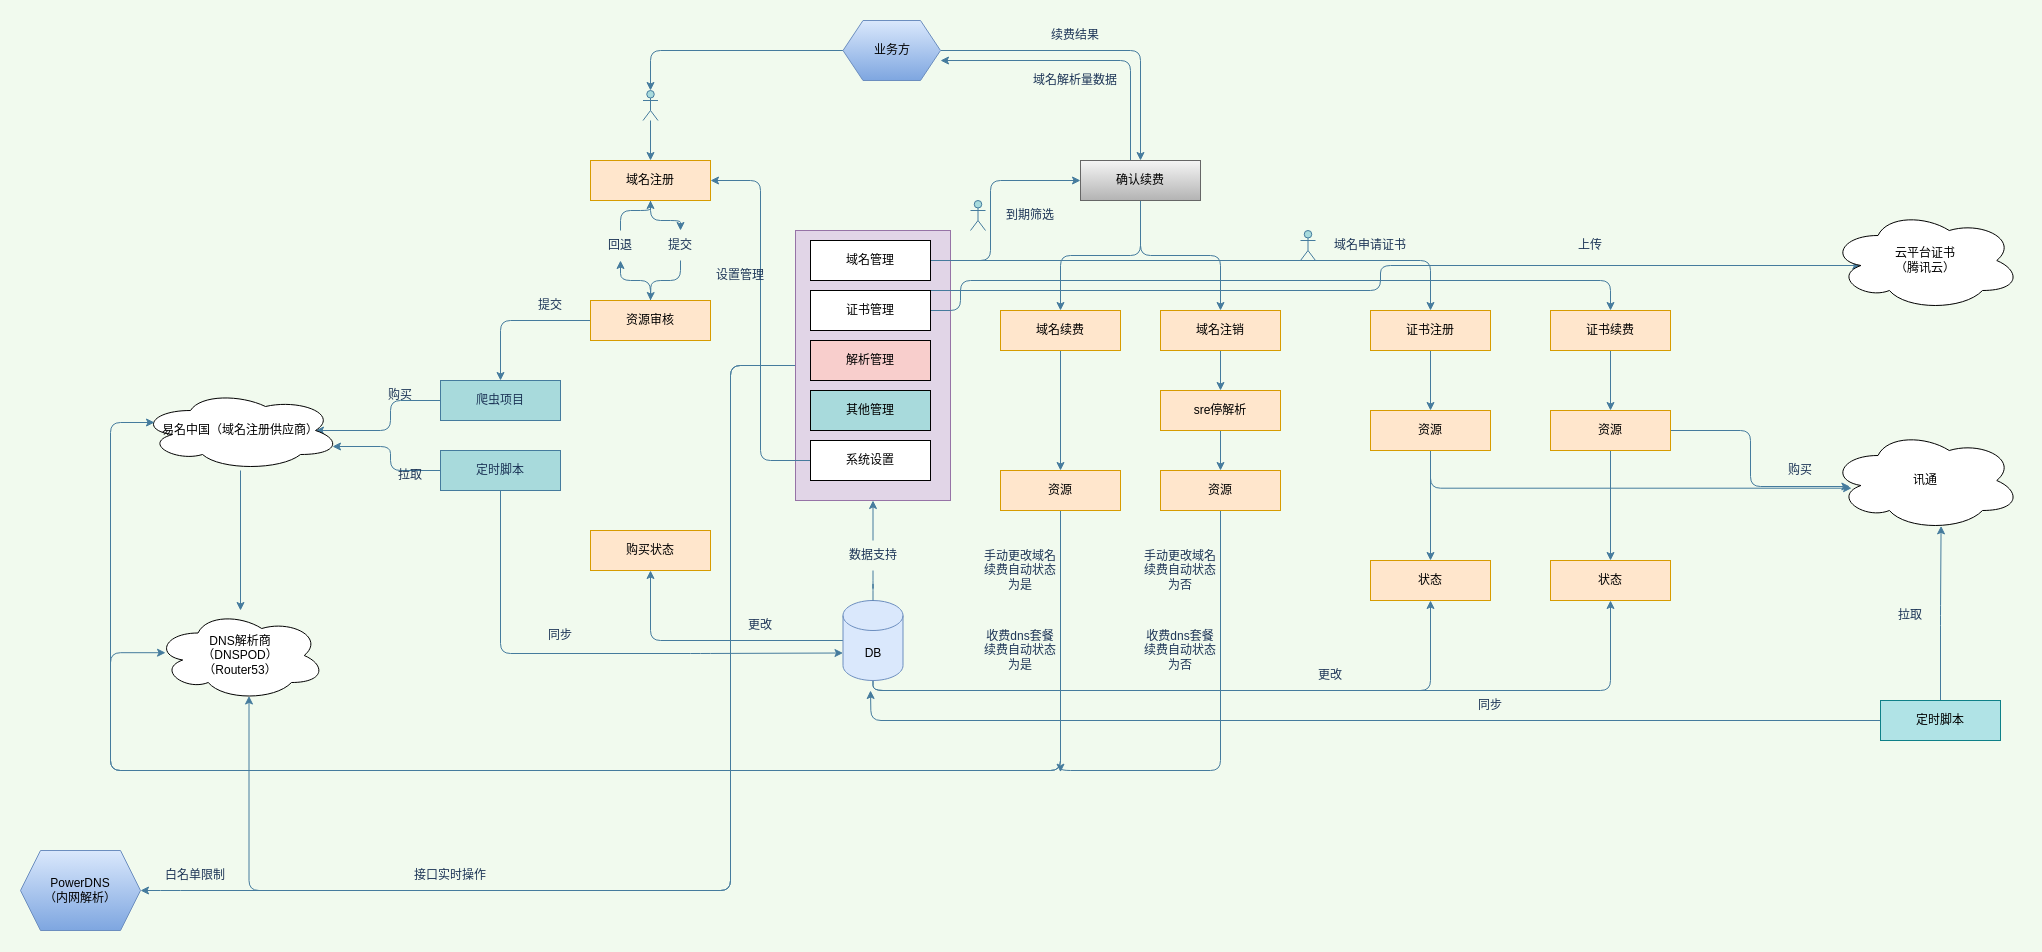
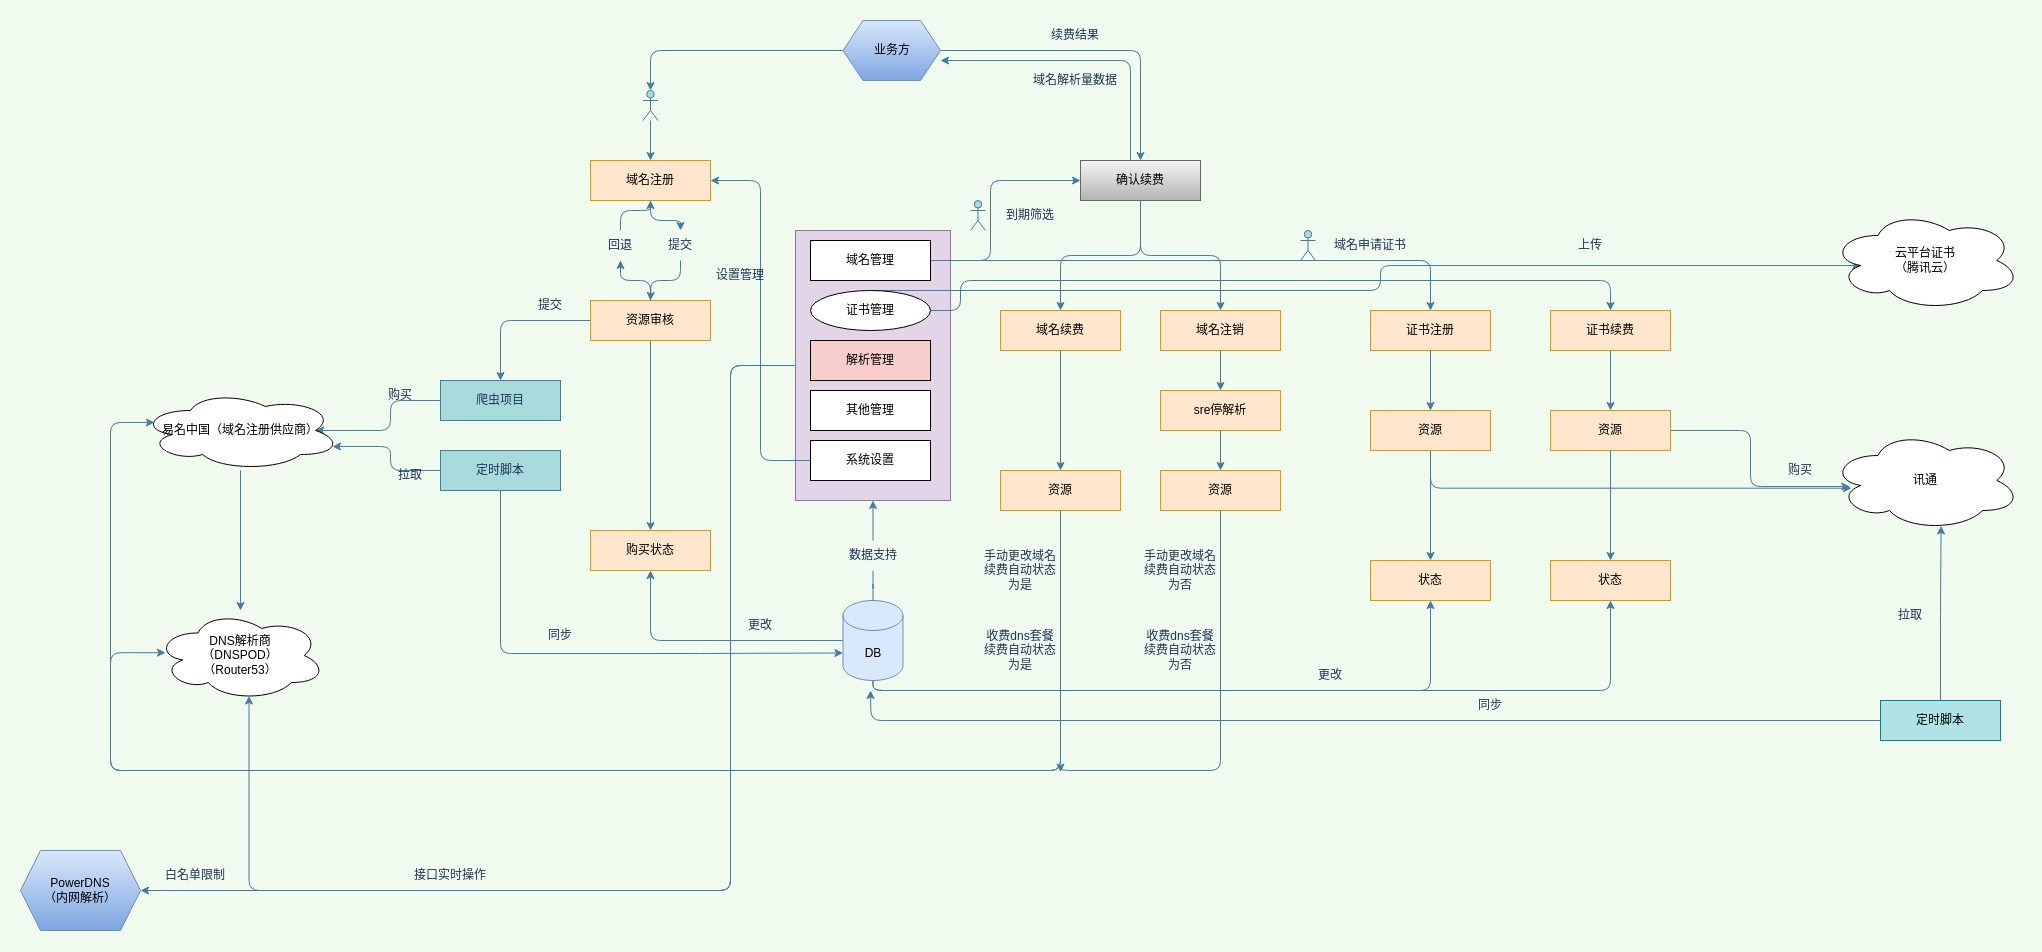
node "证书管理": shape rectangle -> ellipse
node "其他管理": fillcolor #a8dadc -> #ffffff
edge "资源审核" -> "购买状态": added
